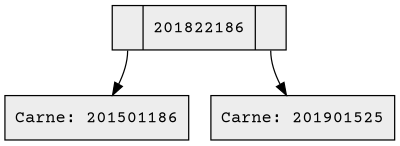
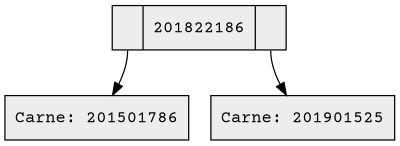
node "Carne: 201501186": label "Carne: 201501186" -> "Carne: 201501786"
